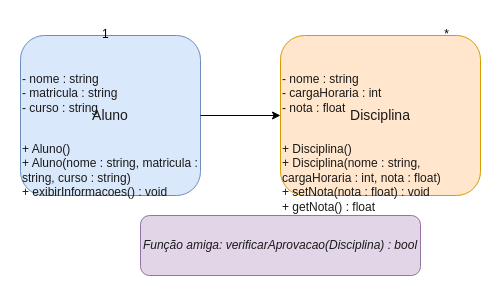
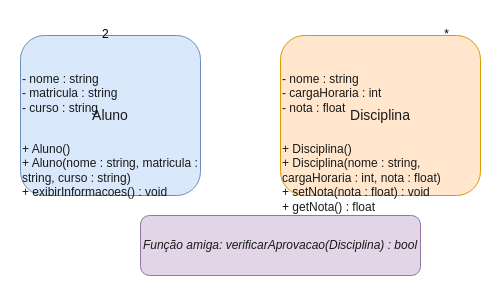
node "1": label "1" -> "2"
edge "Aluno" -> "Disciplina": removed
